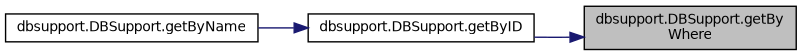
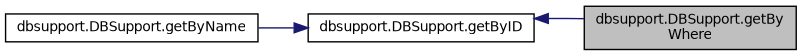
edge "dbsupport.DBSupport.getByID" -> "dbsupport.DBSupport.getBy Where": reversed
